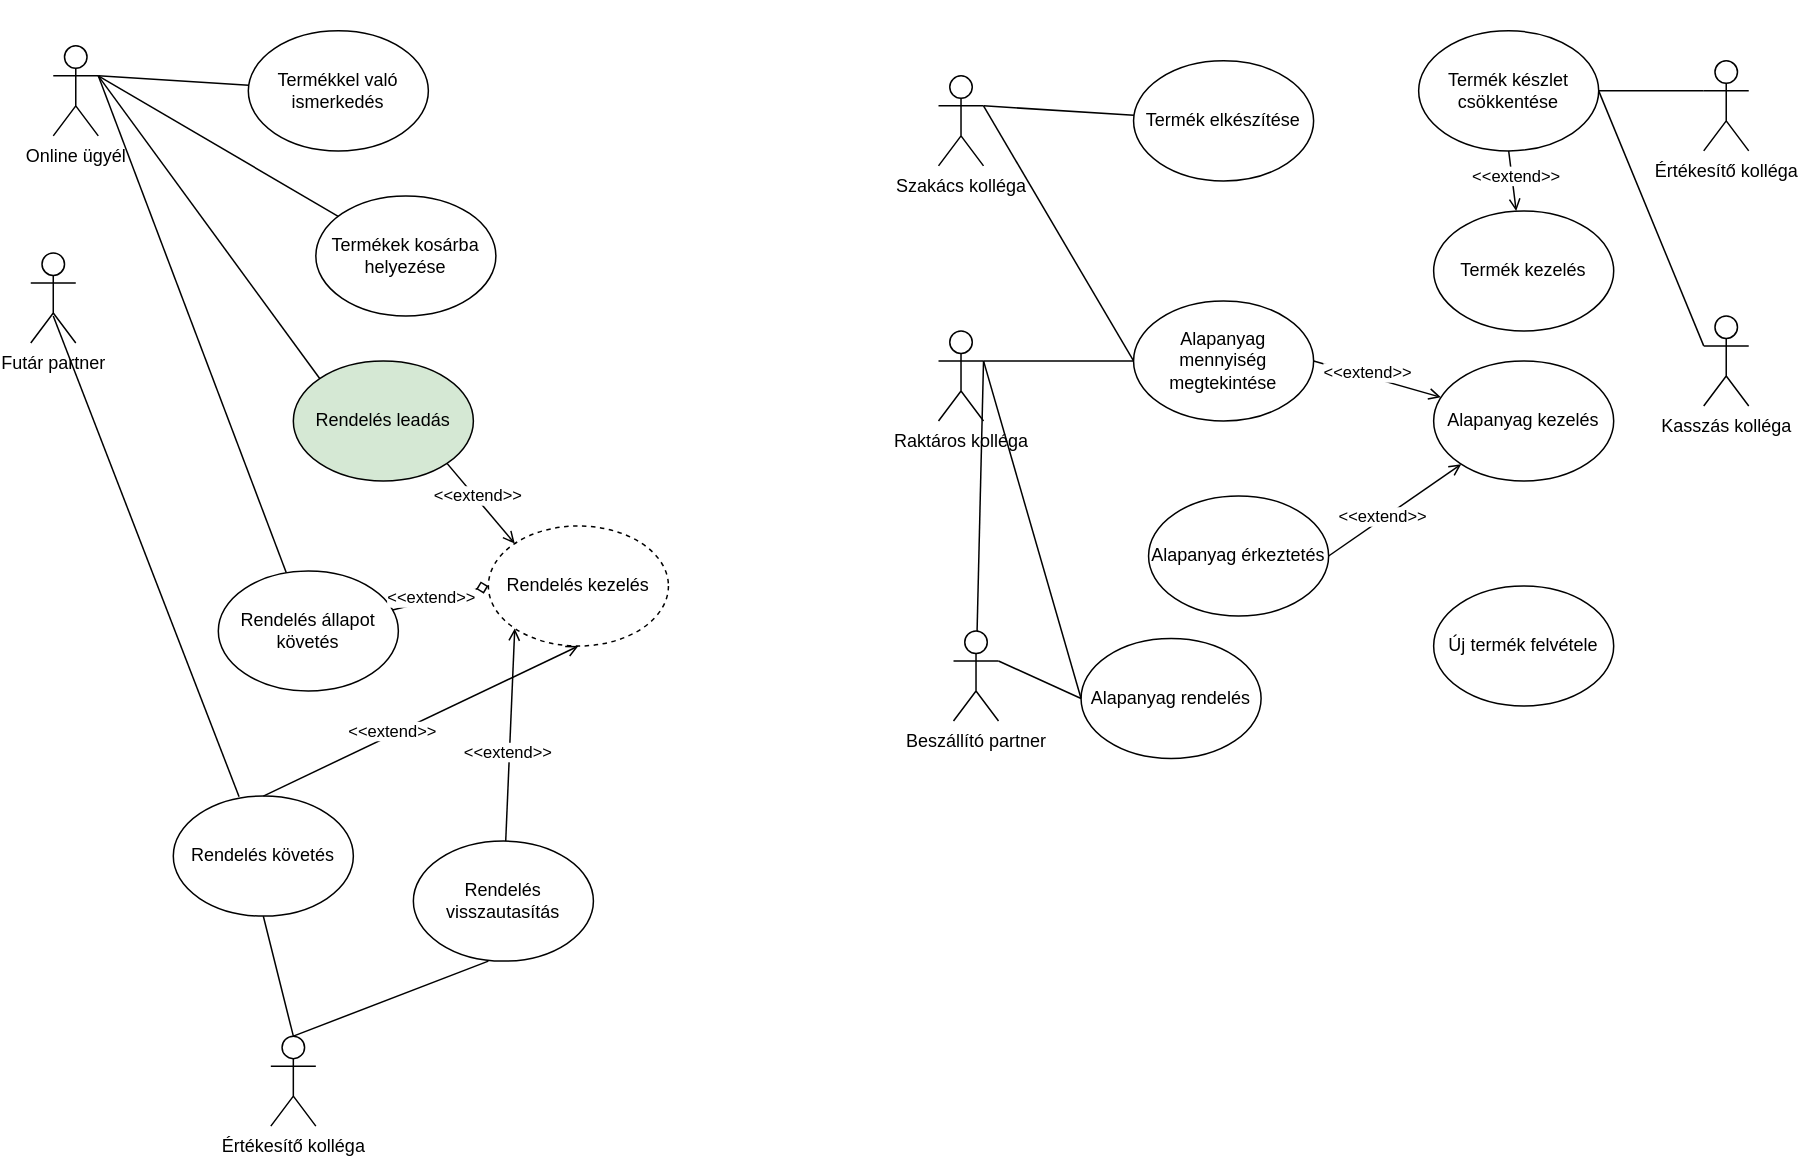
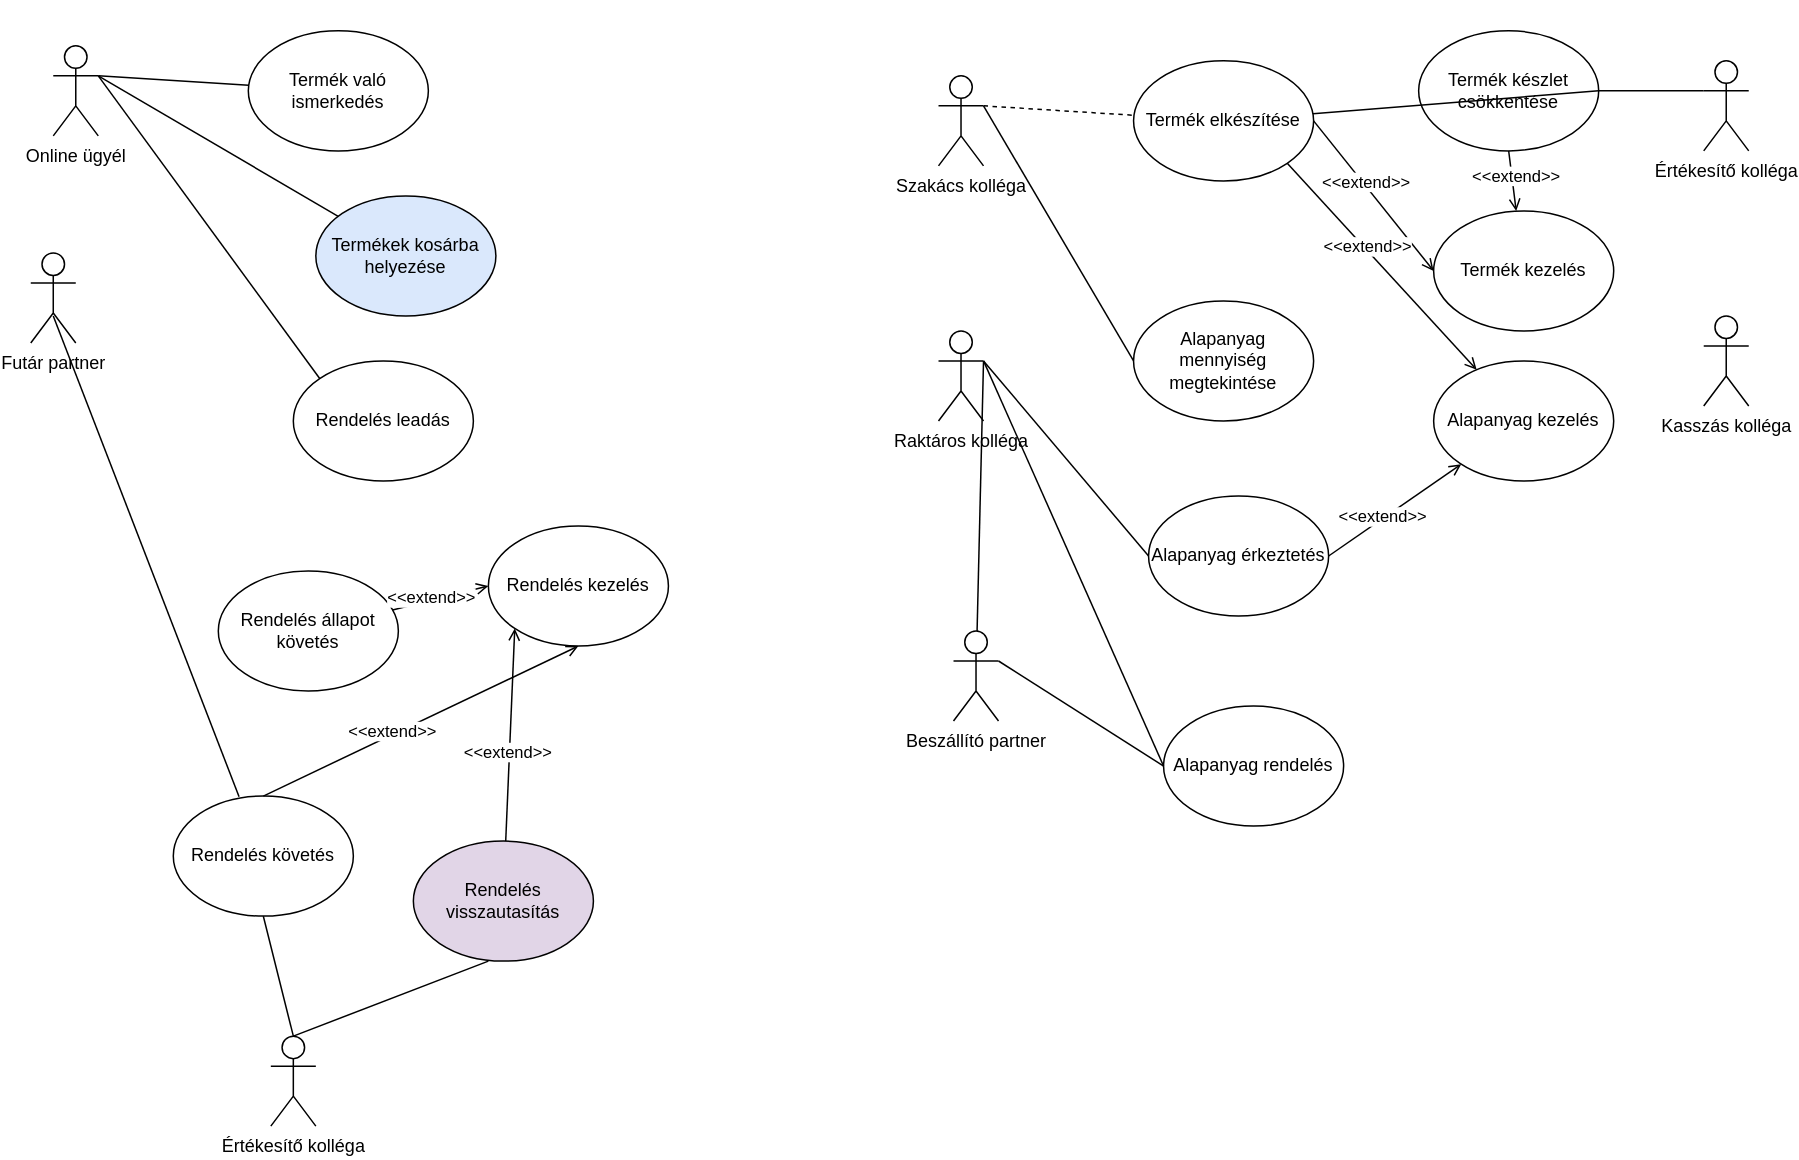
node "Termékkel való ismerkedés": label "Termékkel való ismerkedés" -> "Termék való ismerkedés"
edge "Szakács kolléga" -- "Termék elkészítése": style solid -> dashed
edge "Termék elkészítése" -> "Termék kezelés": added, label "<<extend>>"
edge "Termék készlet csökkentése" -- "Kasszás kolléga": now "Termék készlet csökkentése" -- "Termék elkészítése"
node "Termékek kosárba helyezése": fillcolor #ffffff -> #dae8fc
edge "Termék elkészítése" -> "Alapanyag kezelés": added, label "<<extend>>"
edge "Online ügyél" -- "Rendelés állapot követés": removed
edge "Alapanyag mennyiség megtekintése" -- "Raktáros kolléga": now "Alapanyag érkeztetés" -- "Raktáros kolléga"
edge "Alapanyag mennyiség megtekintése" -> "Alapanyag kezelés": removed, label "<<extend>>"
node "Rendelés leadás": fillcolor #d5e8d4 -> #ffffff
edge "Rendelés leadás" -> "Rendelés kezelés": removed, label "<<extend>>"
node "Rendelés kezelés": style dashed -> solid
edge "Rendelés állapot követés" -> "Rendelés kezelés": arrowhead diamond -> open
node "Új termék felvétele": removed
node "Alapanyag rendelés": moved (1171, 698) -> (1253, 766)
node "Rendelés visszautasítás": fillcolor #ffffff -> #e1d5e7
